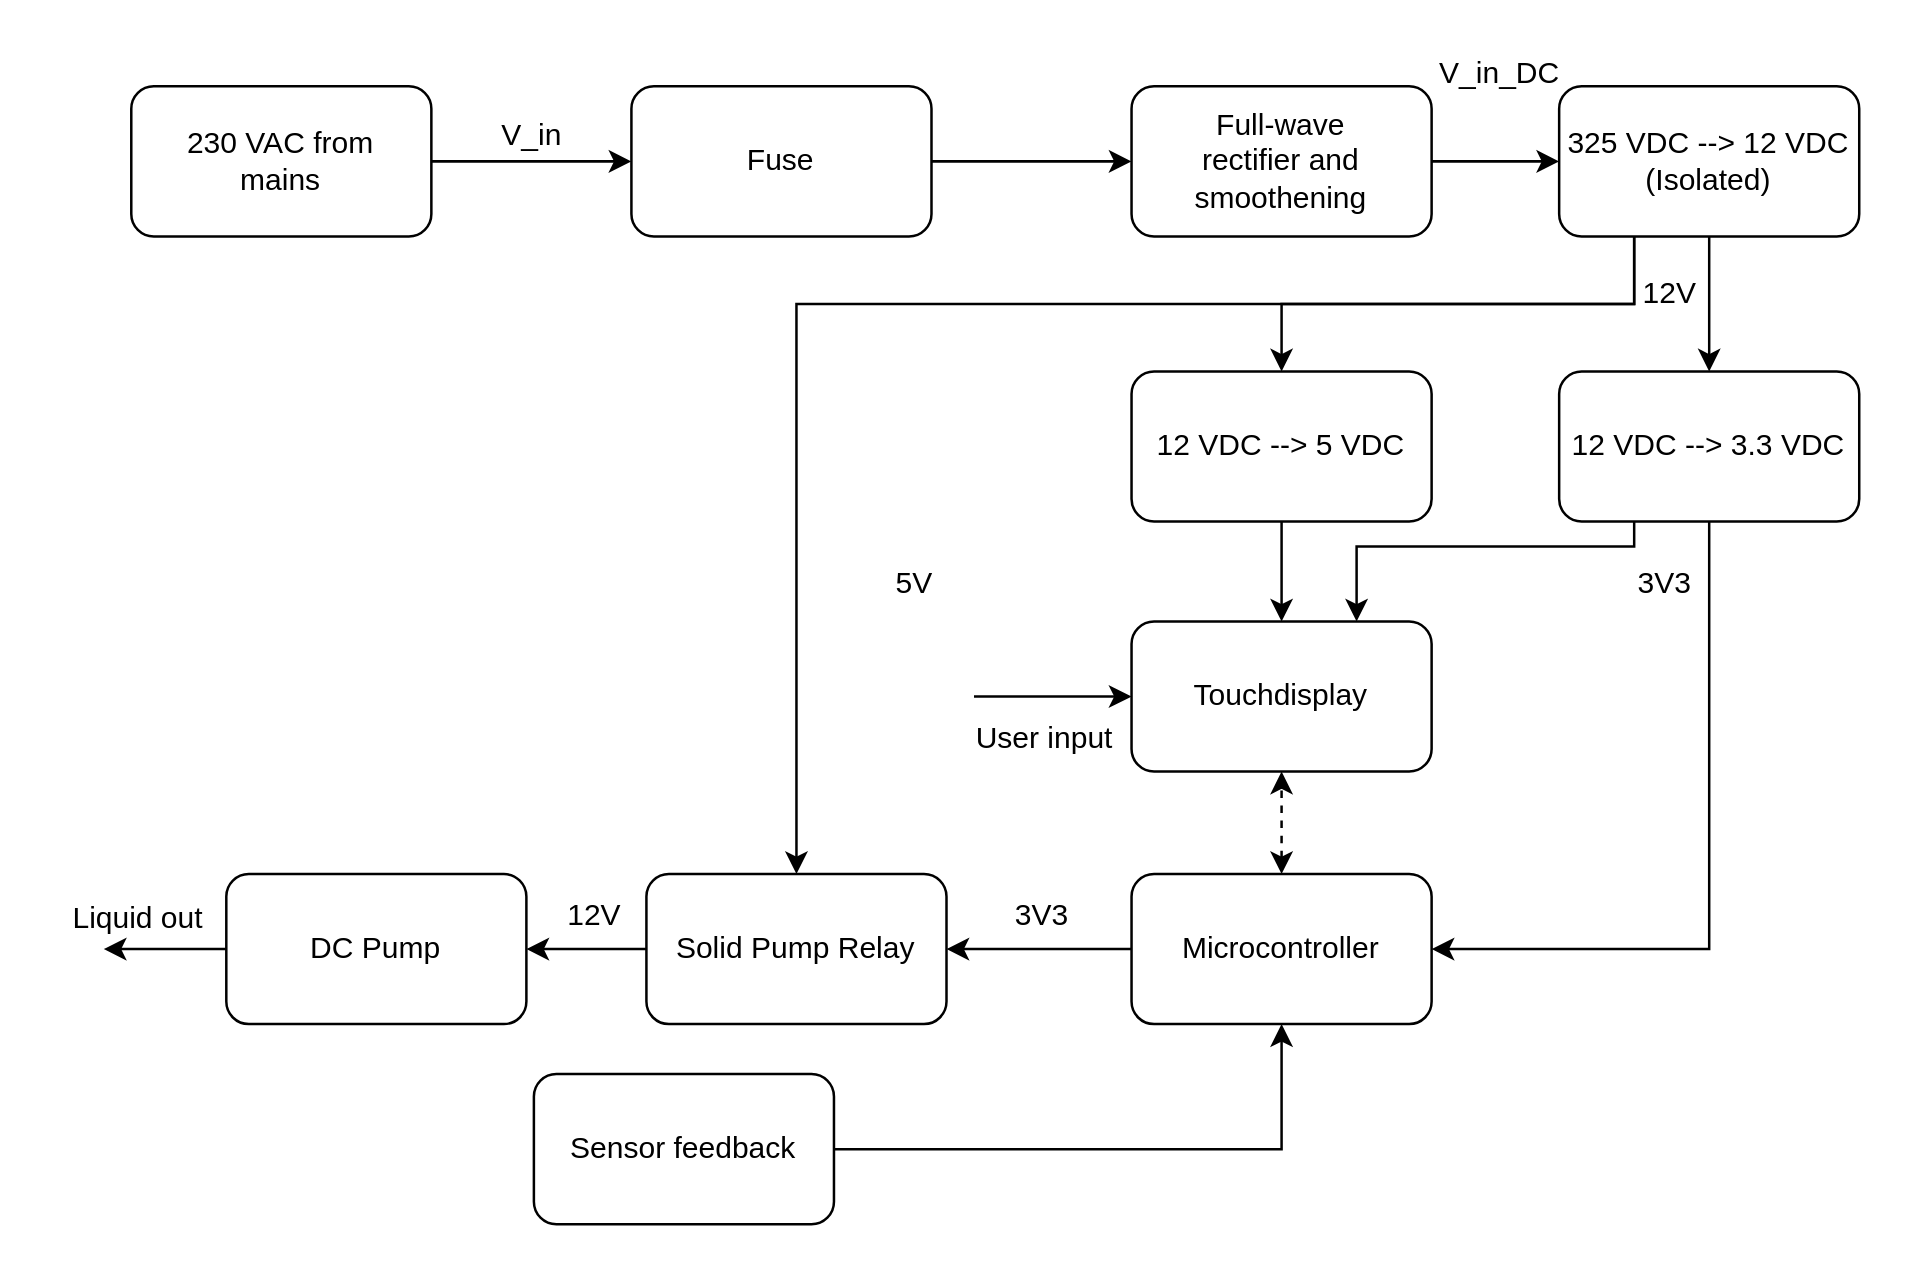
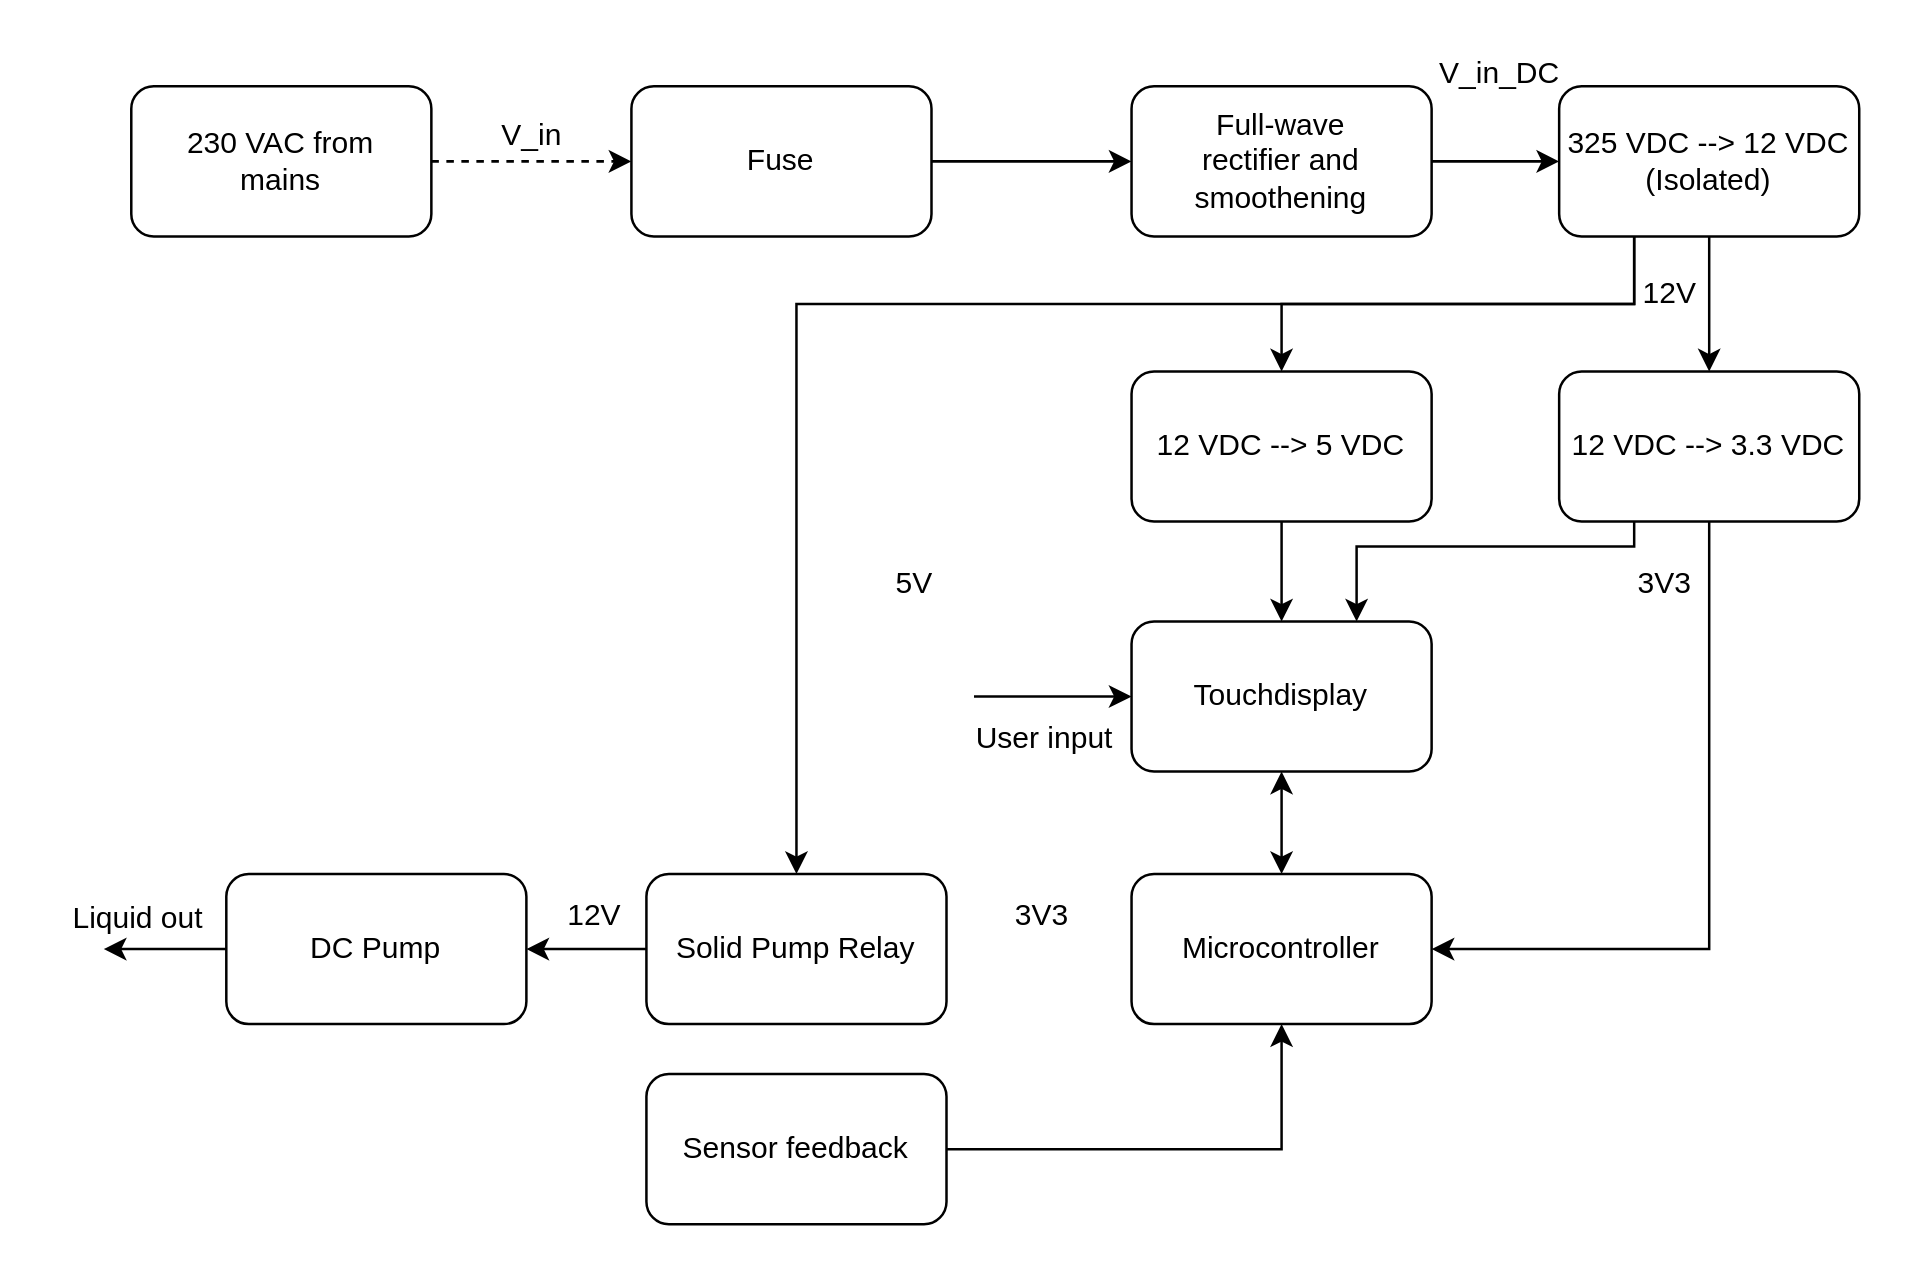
edge "230 VAC from mains" -> "Fuse": style solid -> dashed
edge "Touchdisplay" -- "Microcontroller": style dashed -> solid
edge "Microcontroller" -> "Solid Pump Relay": removed
node "Sensor feedback": moved (684, 1149) -> (796, 1149)
